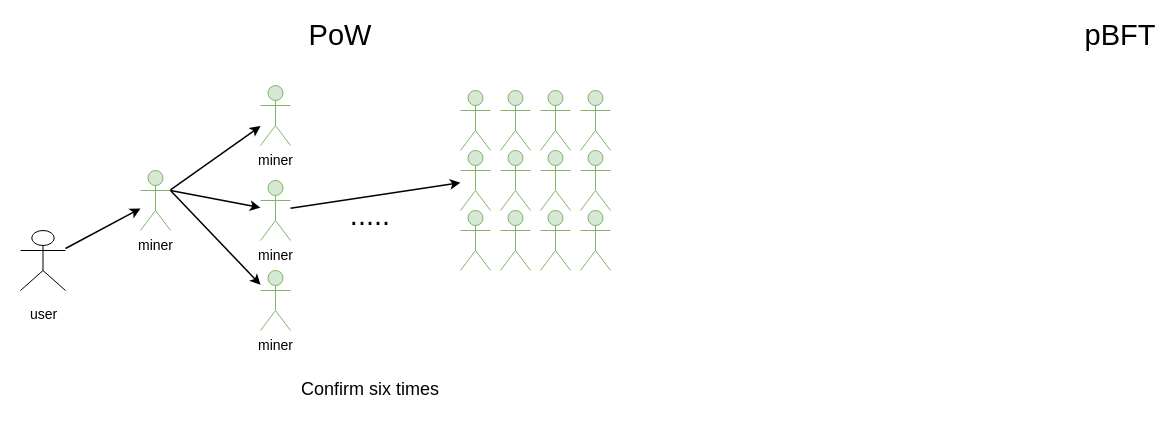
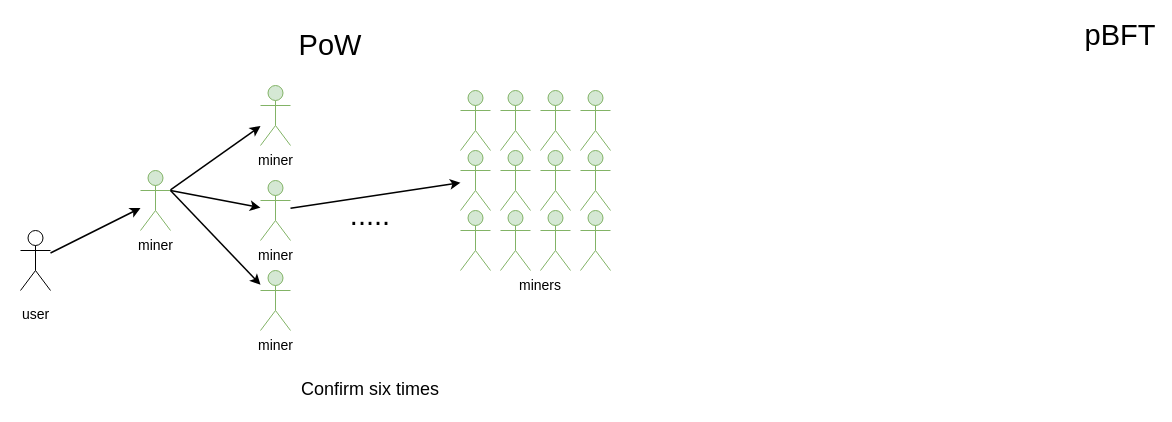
node "PoW": moved (341, 36) -> (331, 46)
node "user": size 45x60 -> 30x60
node "miners": added
